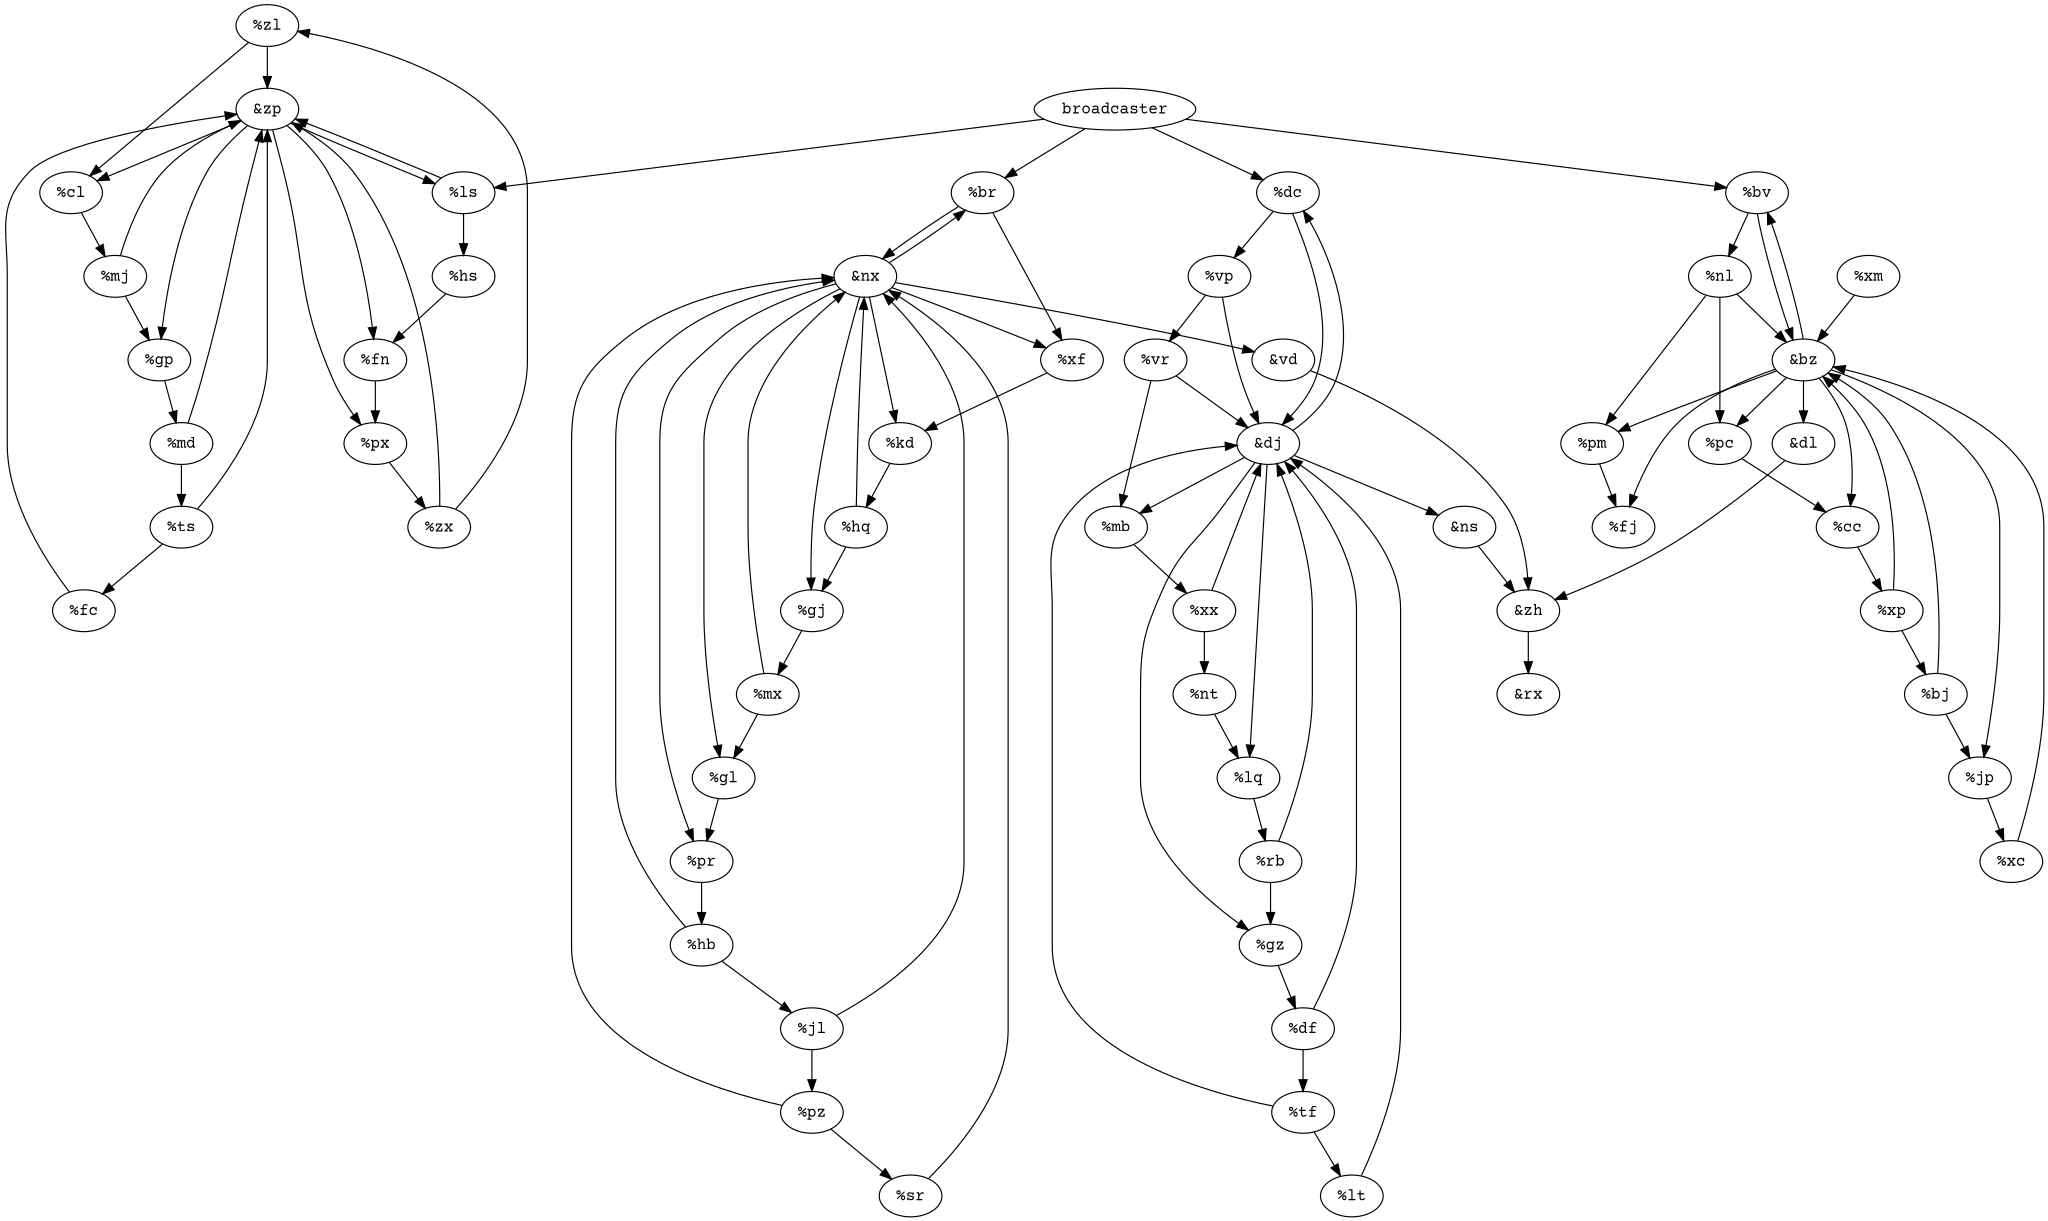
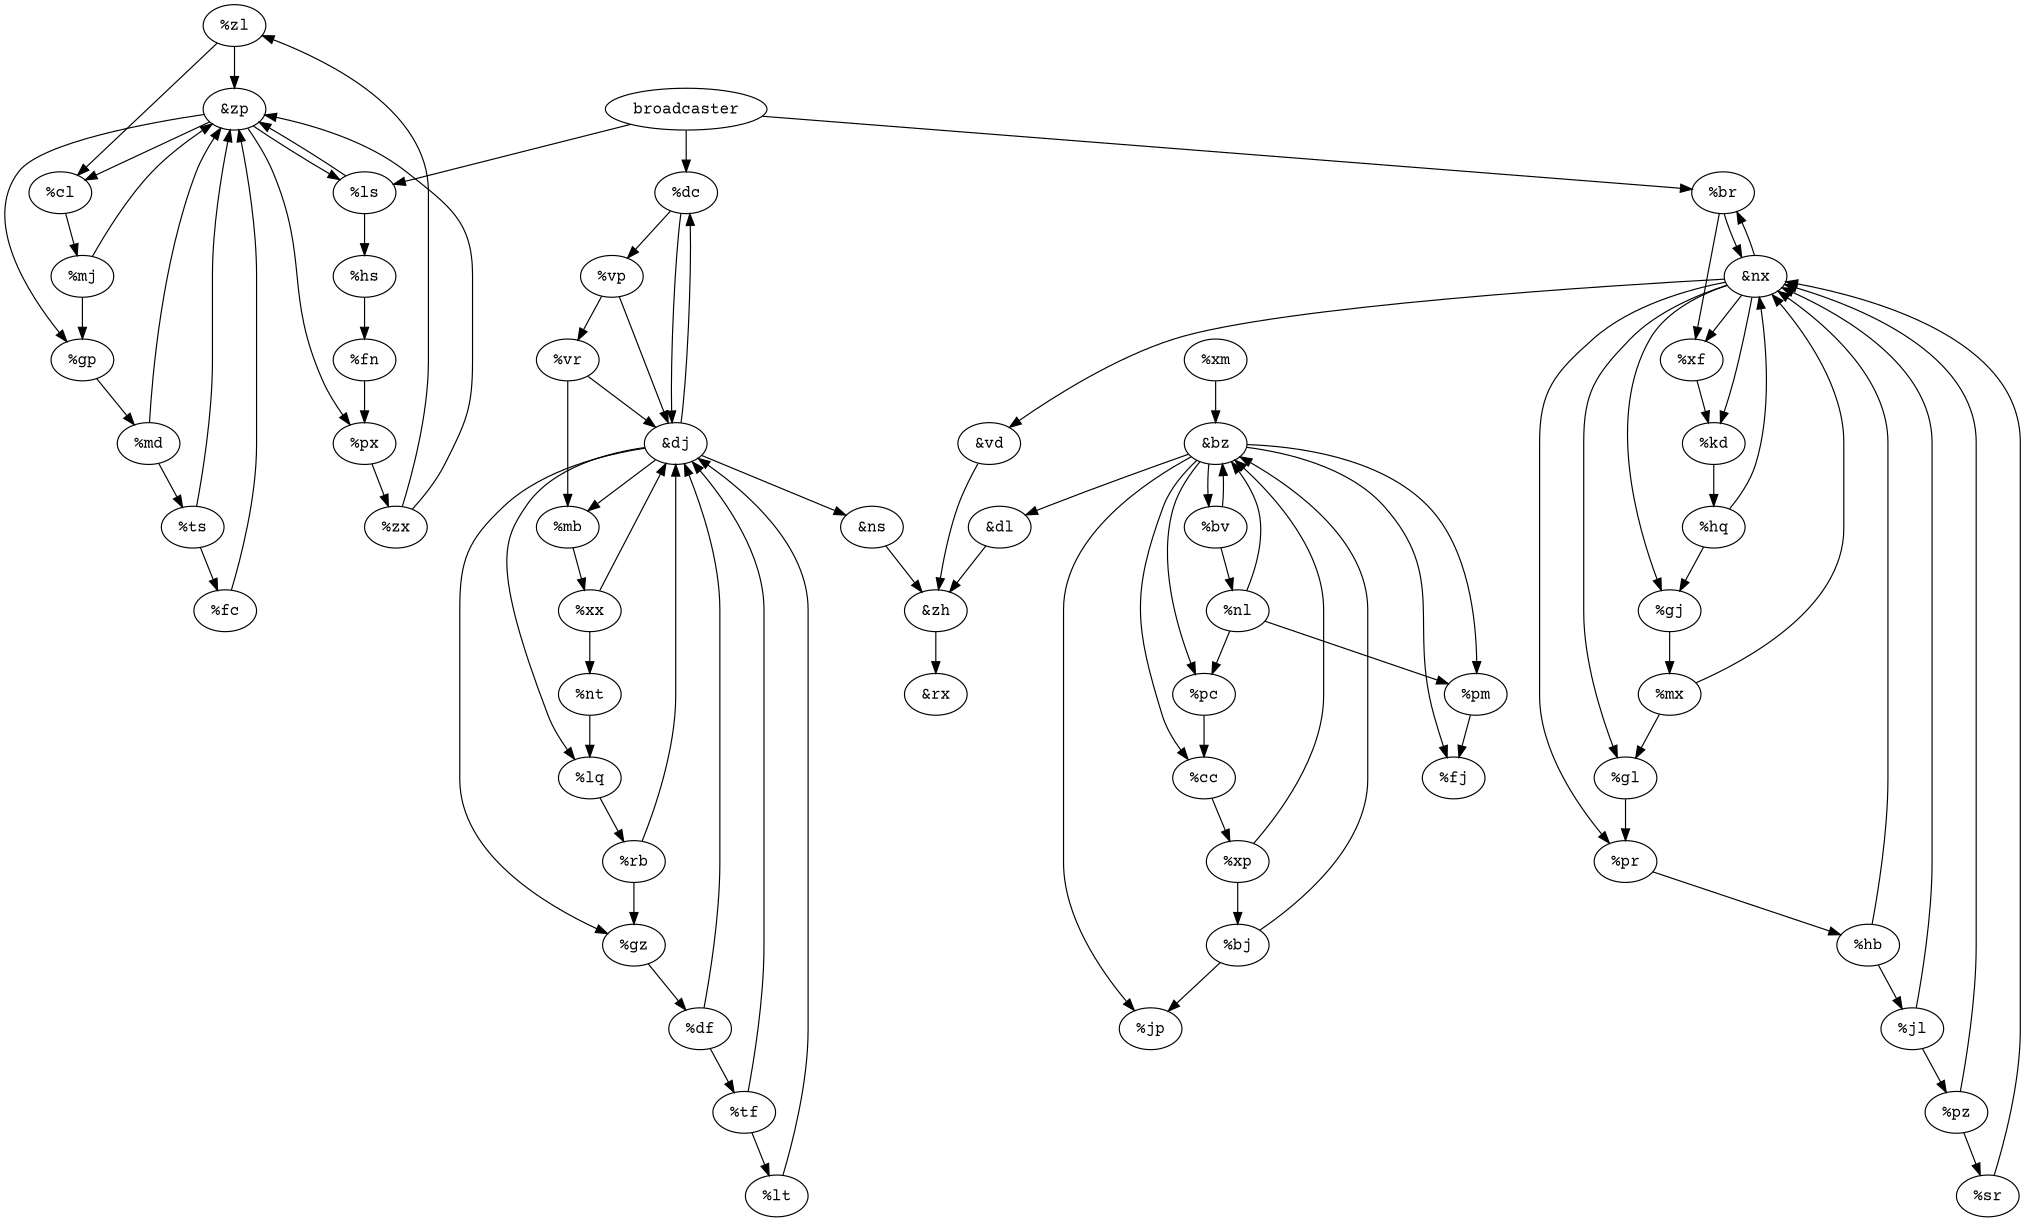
edge "broadcaster" -> "%bv": removed
edge "&zp" -> "%fn": removed
node "%xc": removed
